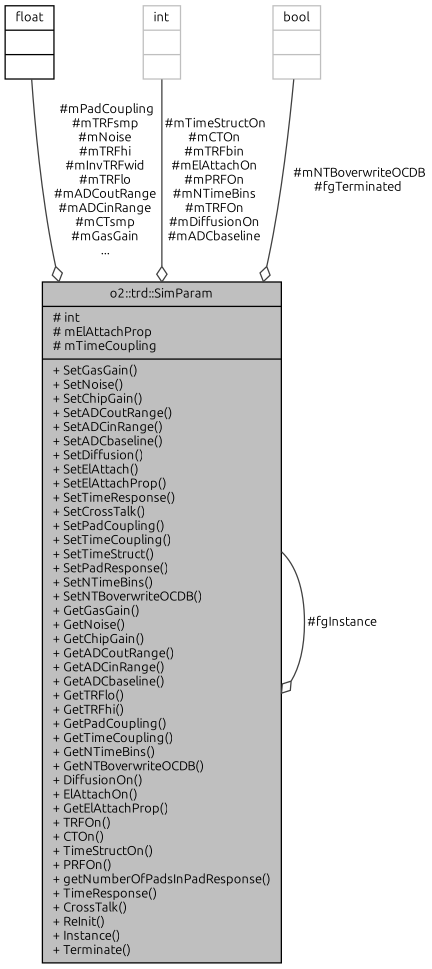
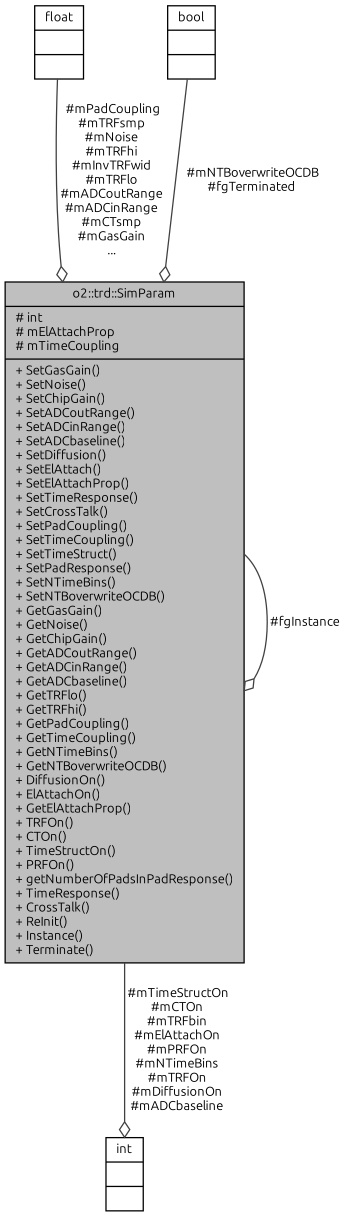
node "int": color grey75 -> black
node "bool": color grey75 -> black
edge "int" -> "o2::trd::SimParam": reversed
